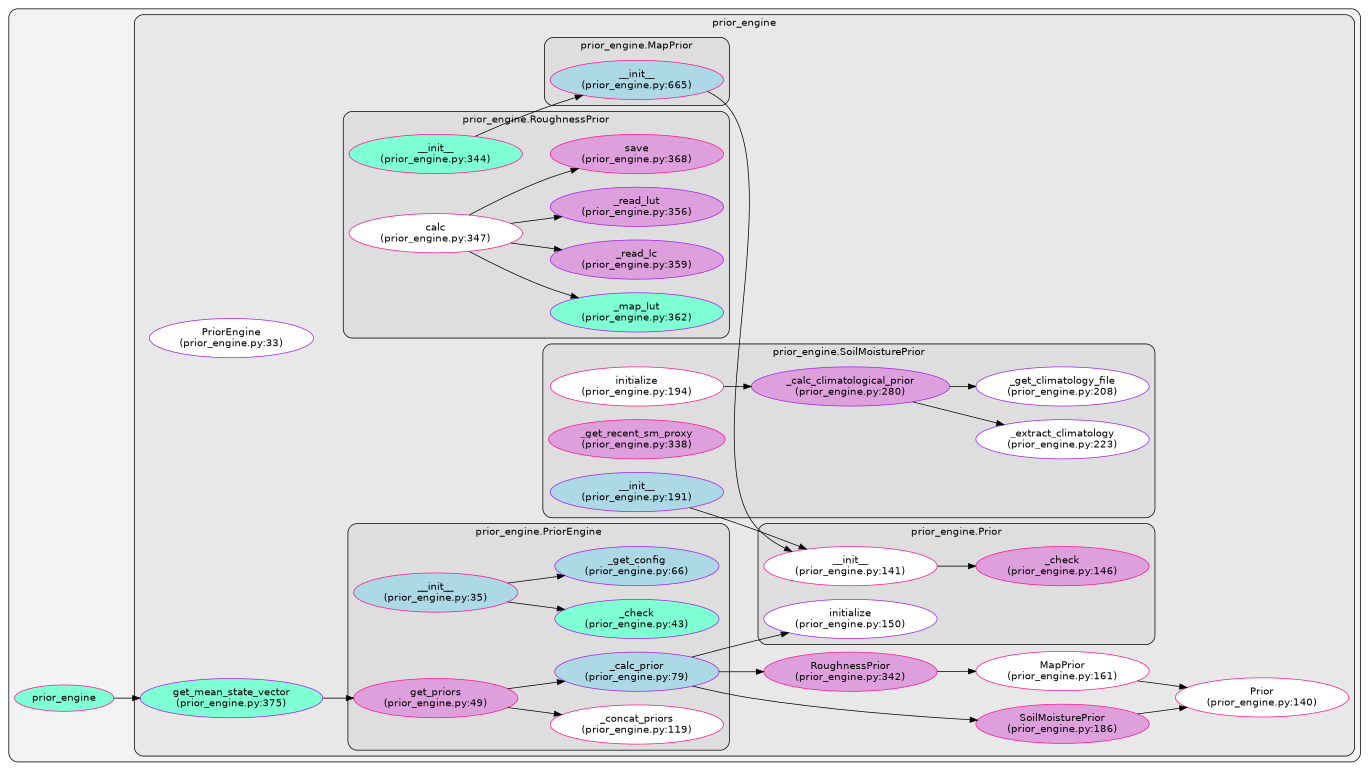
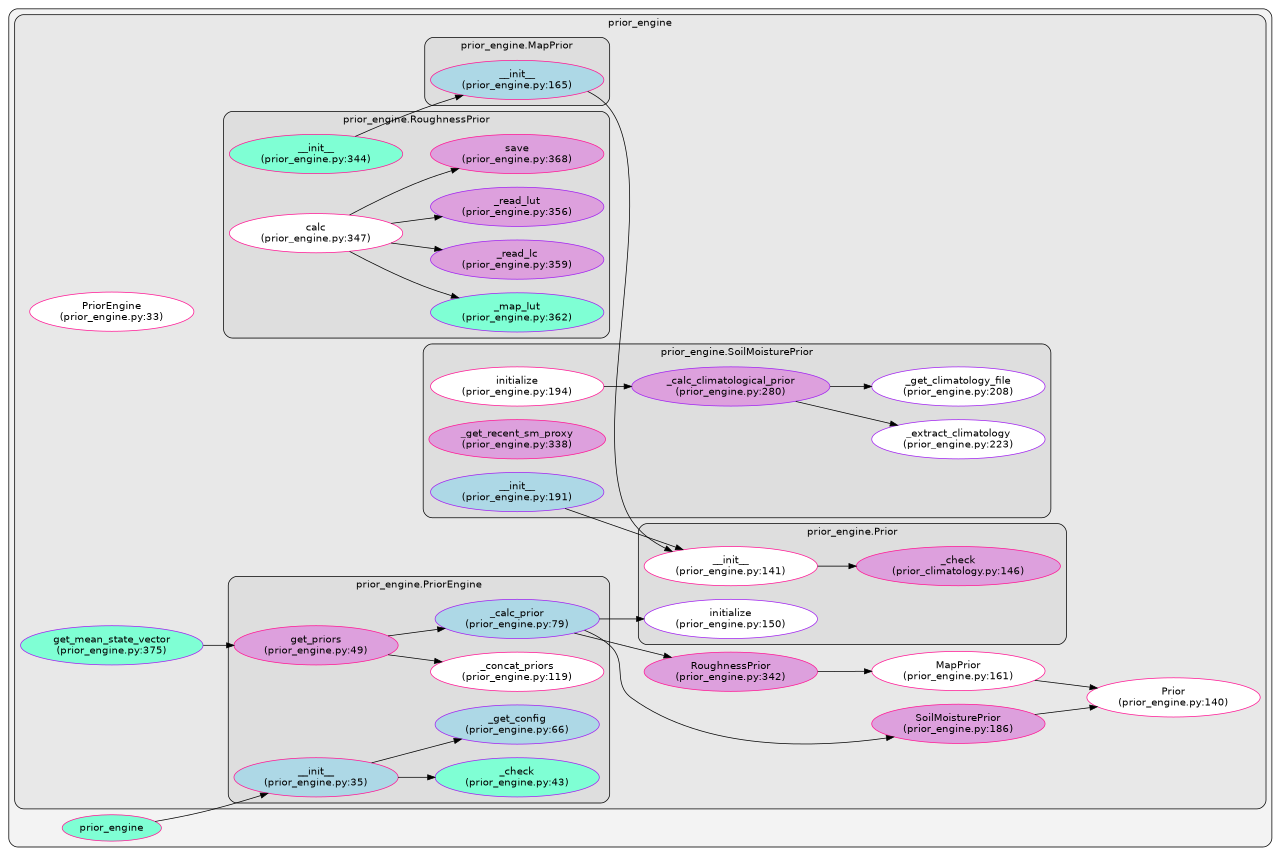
node "__init__ (prior_engine.py:665)": label "__init__ (prior_engine.py:665)" -> "__init__ (prior_engine.py:165)"
node "PriorEngine (prior_engine.py:33)": color purple -> deeppink
node "_check (prior_engine.py:146)": label "_check (prior_engine.py:146)" -> "_check (prior_climatology.py:146)"
edge "prior_engine" -> "get_mean_state_vector (prior_engine.py:375)": now "prior_engine" -> "__init__ (prior_engine.py:35)"
